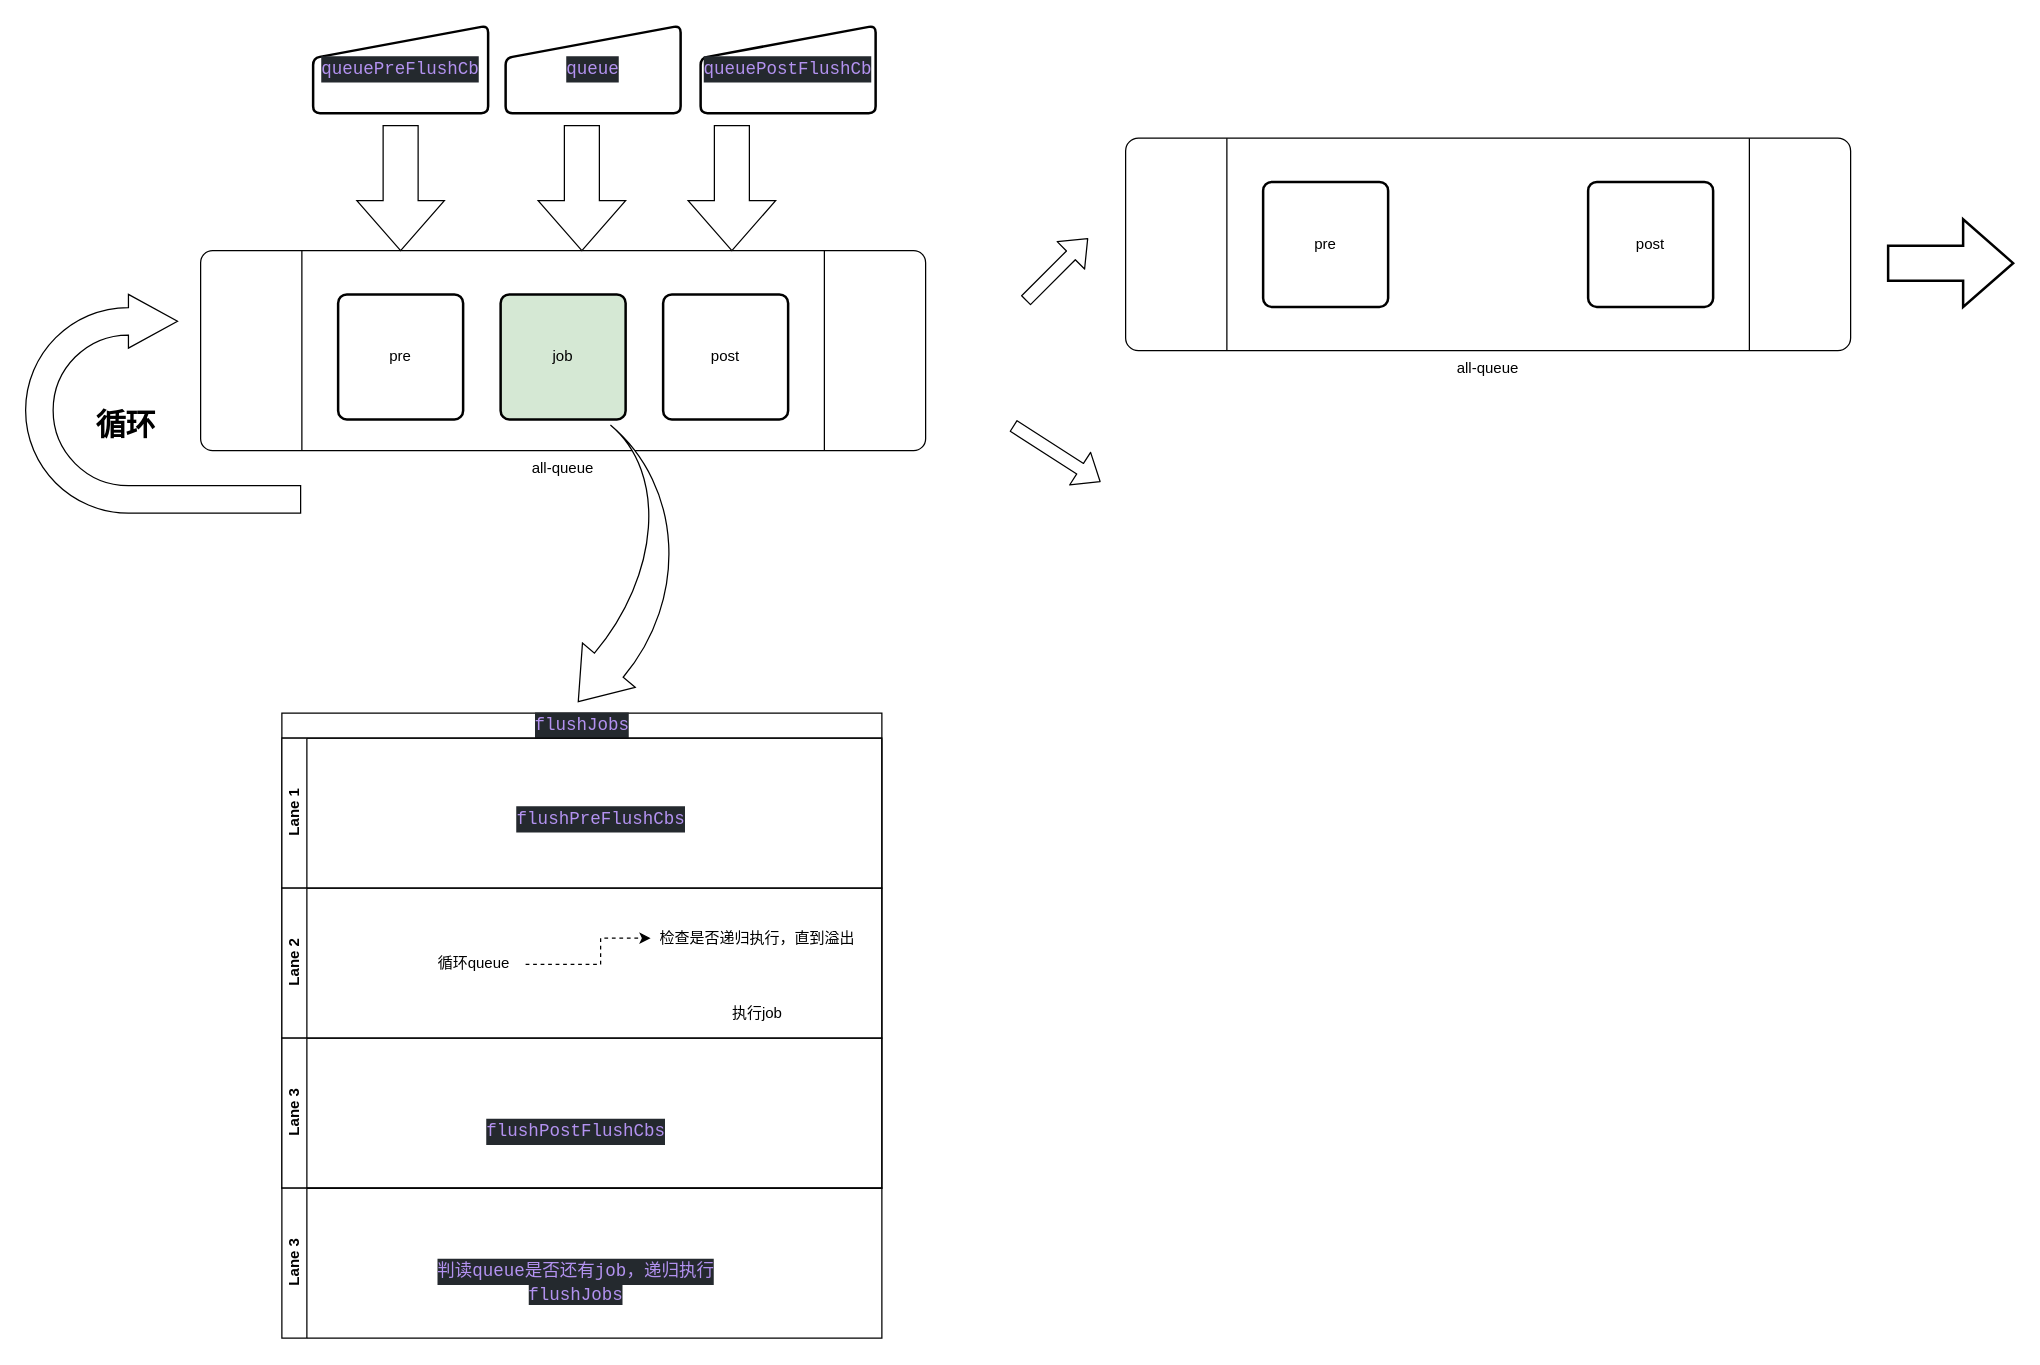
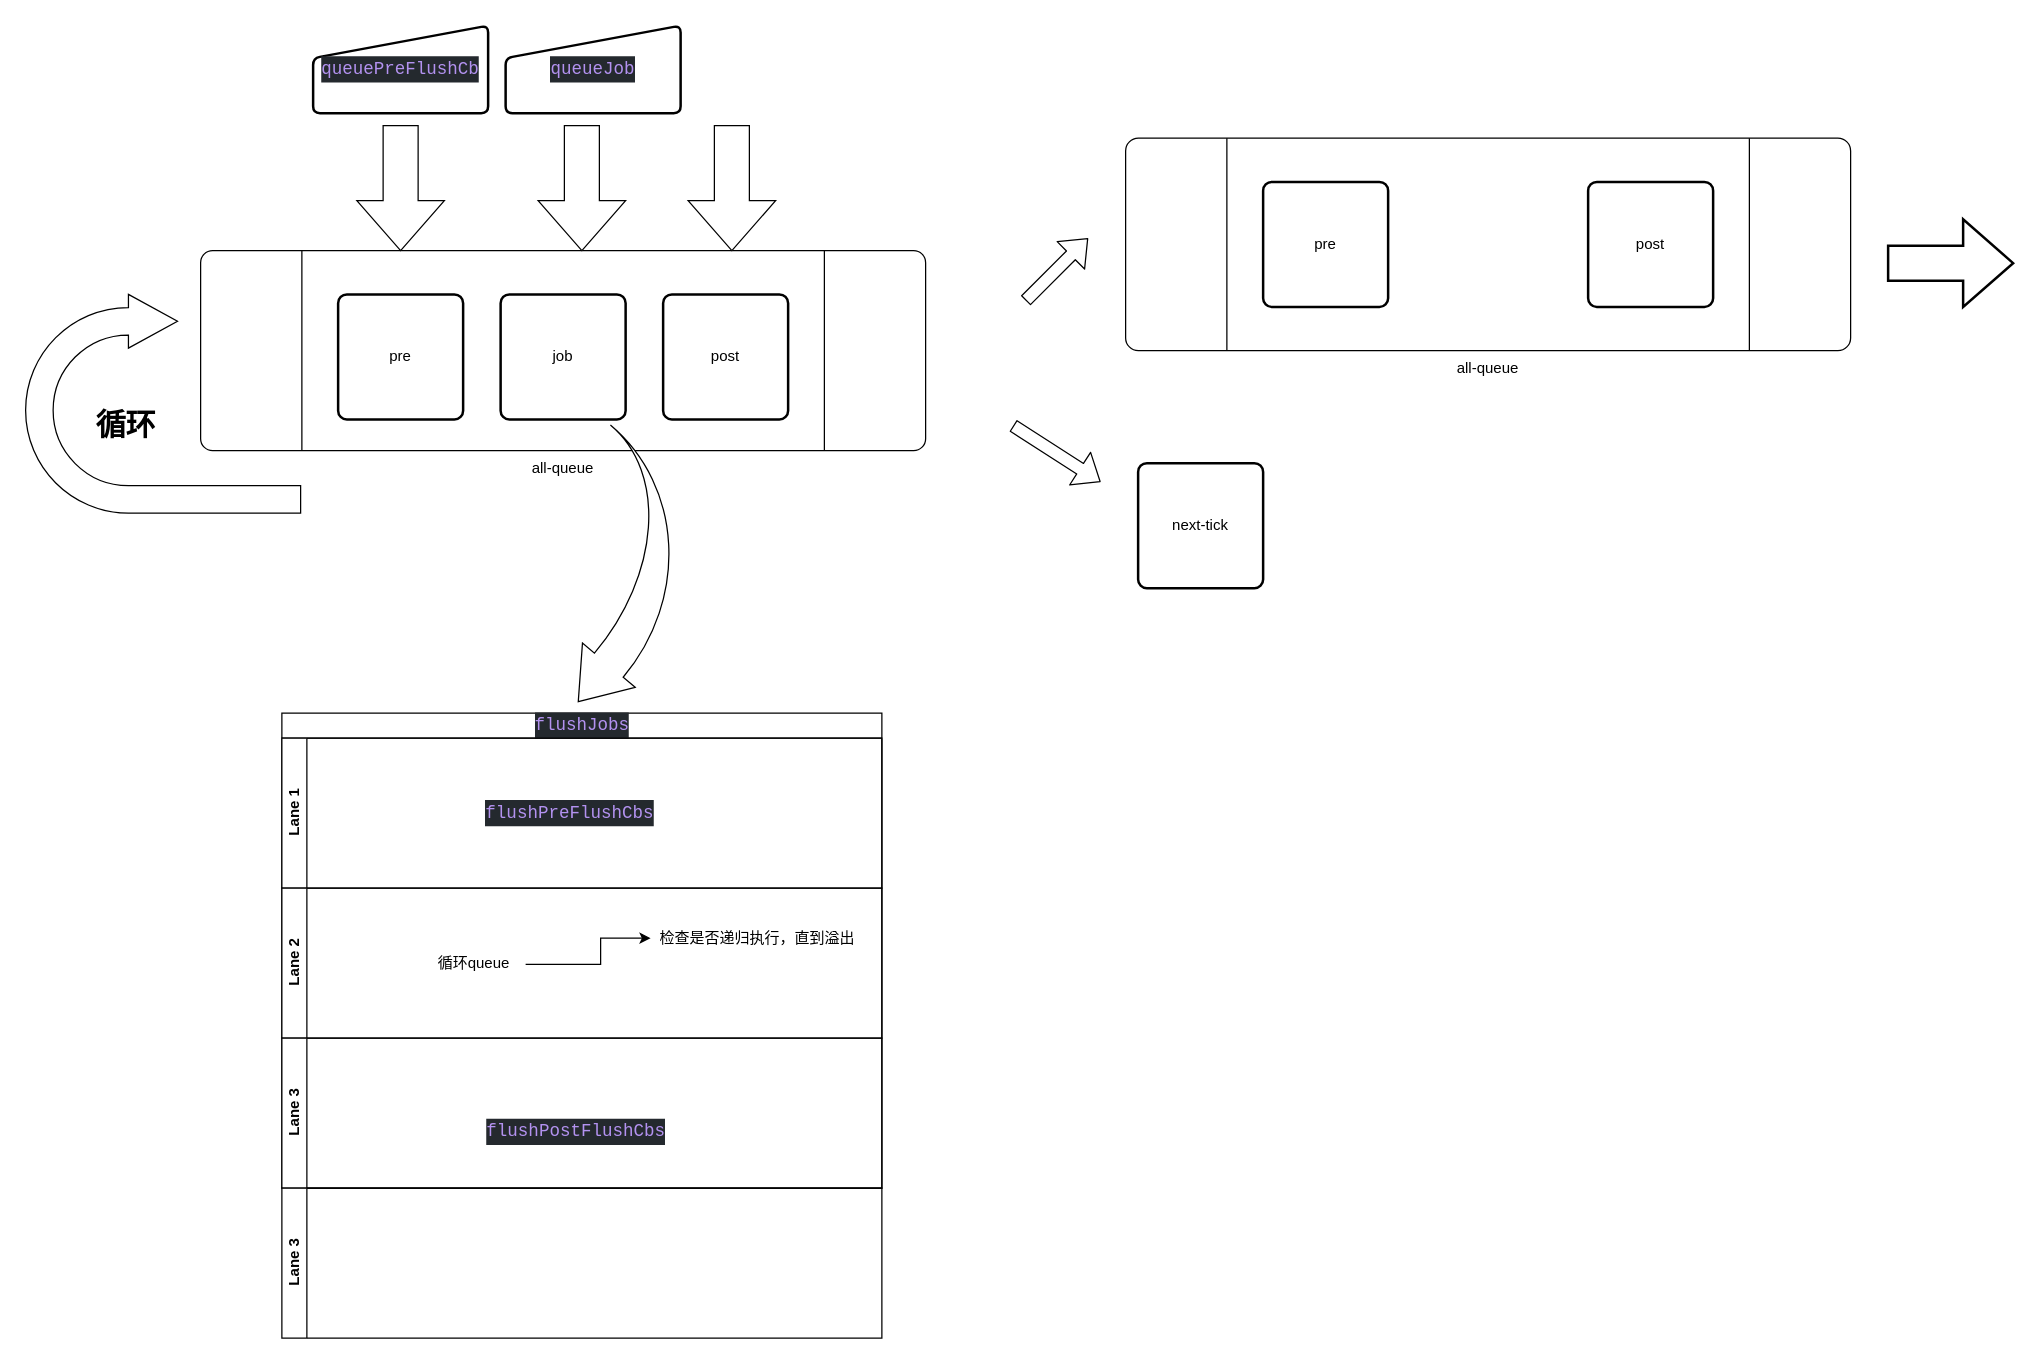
node "queue": label "queue" -> "queueJob"
node "queuePostFlushCb": removed
node "job": fillcolor #d5e8d4 -> #ffffff
node "next-tick": added
node "flushPreFlushCbs": moved (601, 819) -> (569, 813)
edge "循环queue" -> "检查是否递归执行，直到溢出": style dashed -> solid
node "执行job": removed
node "判读queue是否还有job，递归执行 flushJobs": removed
